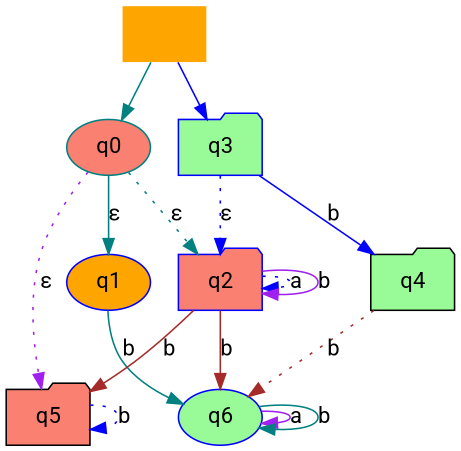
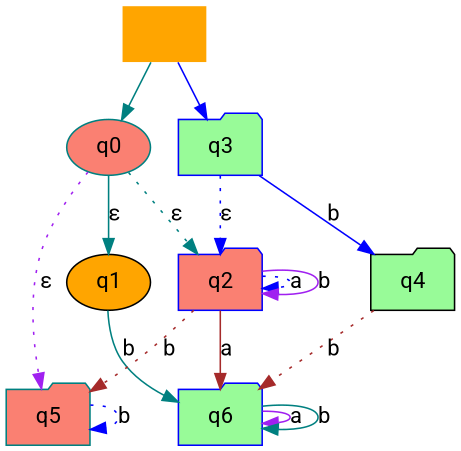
node "q1": color blue -> black
edge "q2" -> "q5": style solid -> dotted
edge "q2" -> "q6": label "b" -> "a"
node "q5": color black -> teal
node "q6": shape ellipse -> folder
